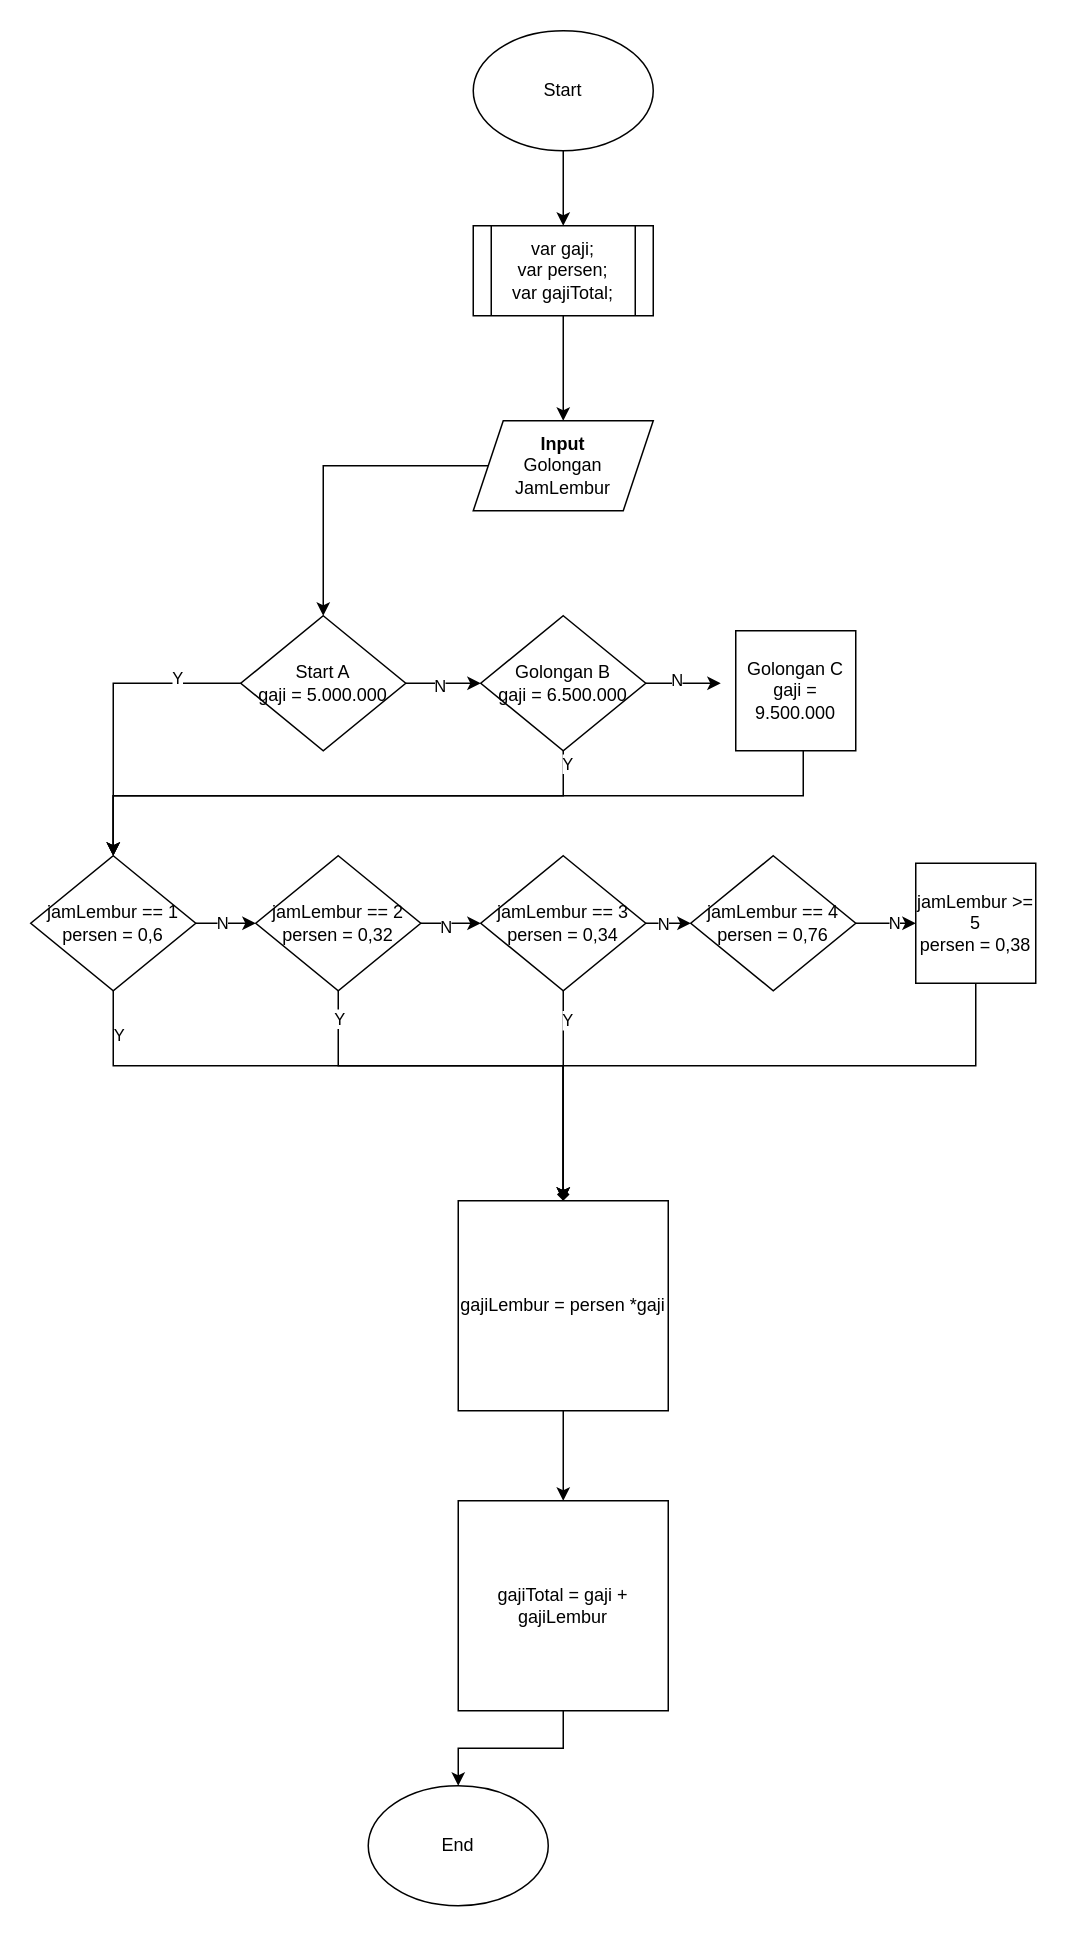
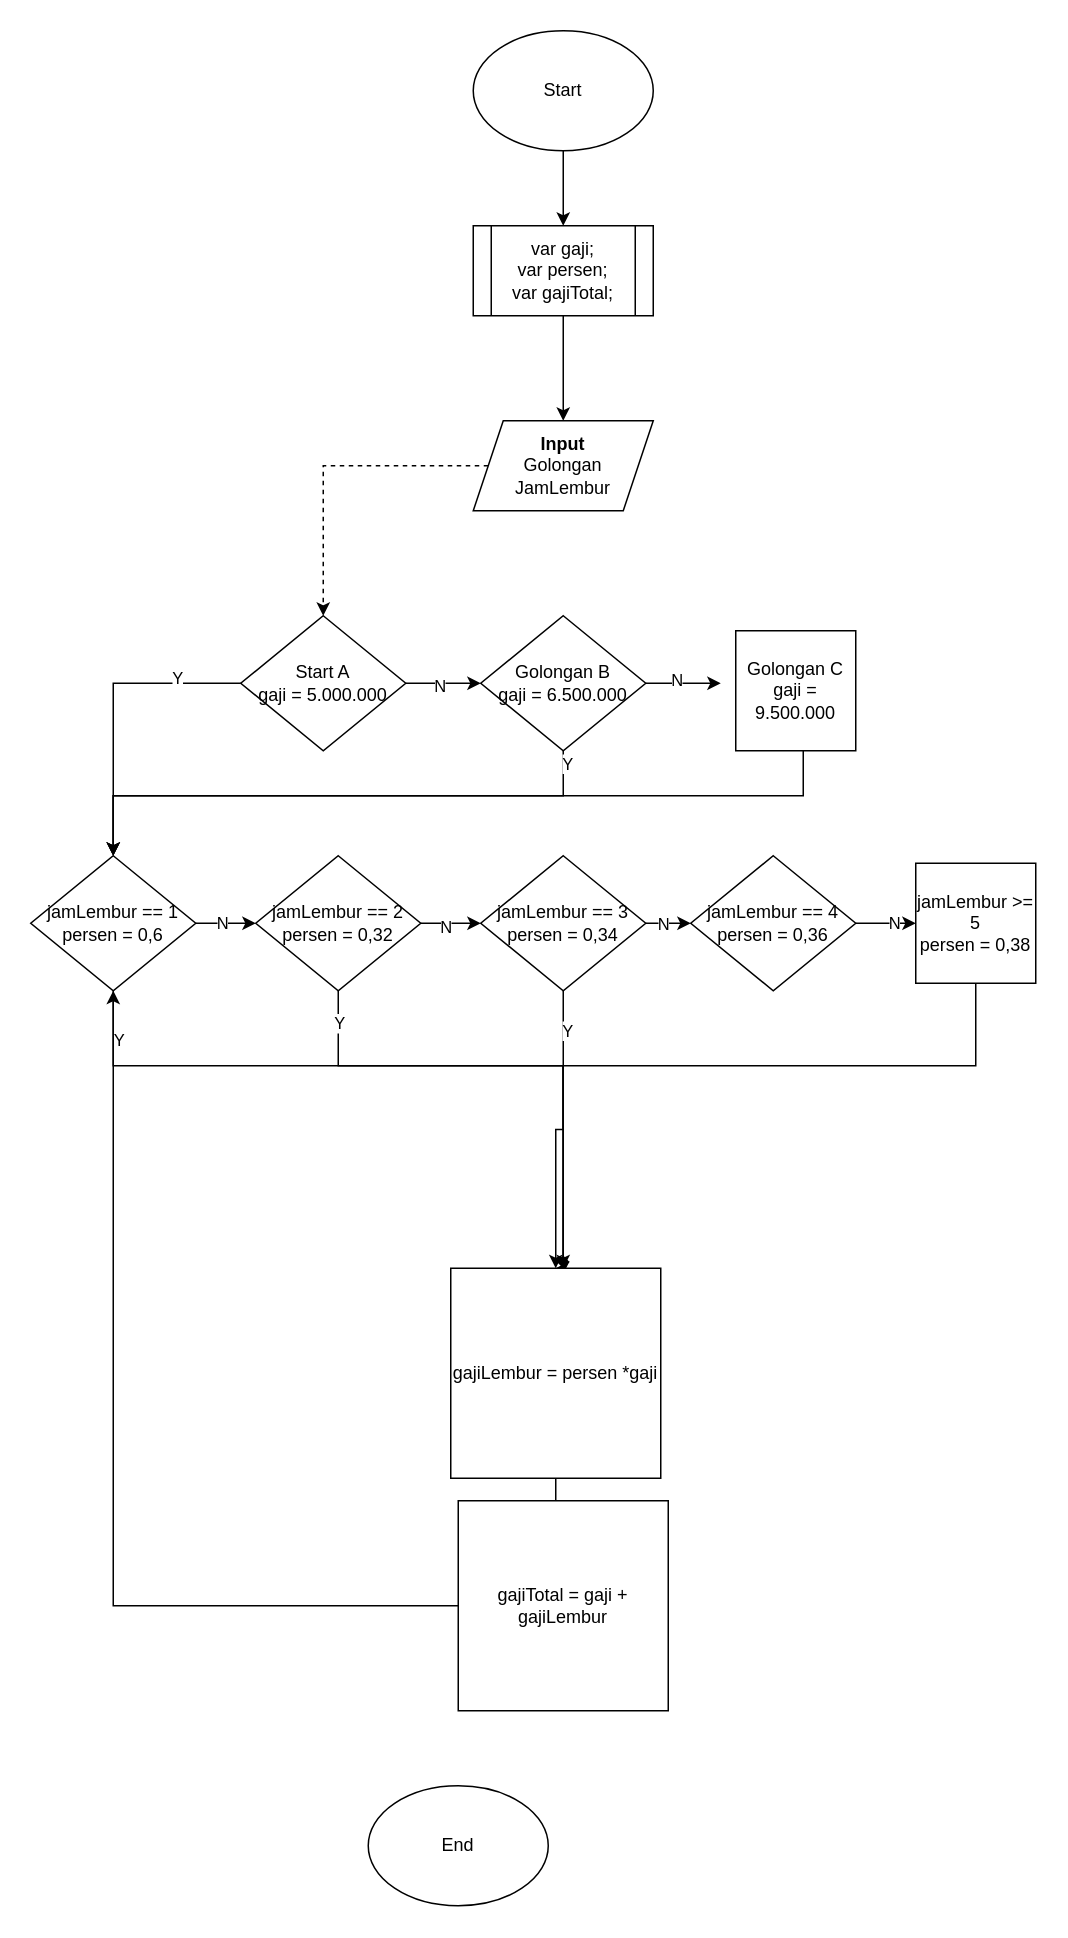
edge "Input Golongan JamLembur" -> "Start A gaji = 5.000.000": style solid -> dashed
node "jamLembur == 4 persen = 0,76": label "jamLembur == 4 persen = 0,76" -> "jamLembur == 4 persen = 0,36"
node "gajiLembur = persen *gaji": moved (563, 1306) -> (556, 1373)
edge "gajiTotal = gaji + gajiLembur" -> "End": now "gajiTotal = gaji + gajiLembur" -> "jamLembur == 1 persen = 0,6"
